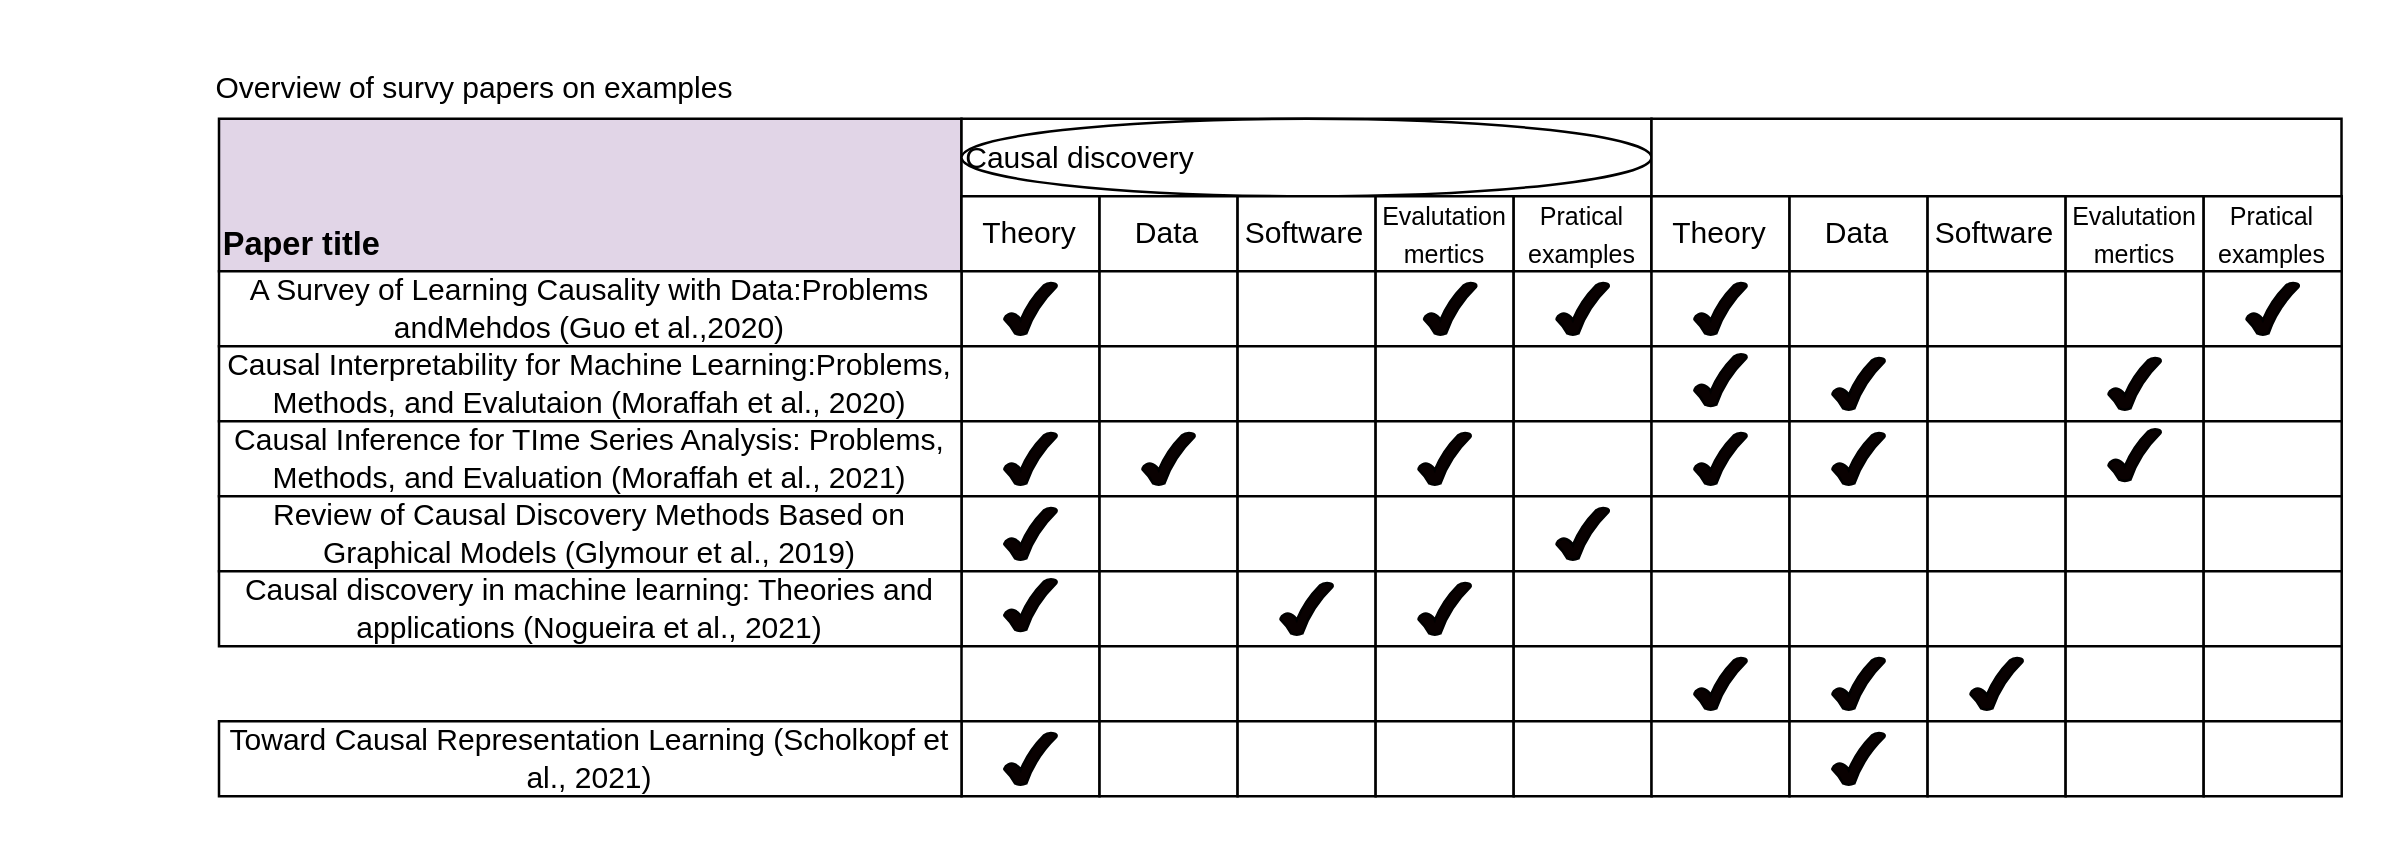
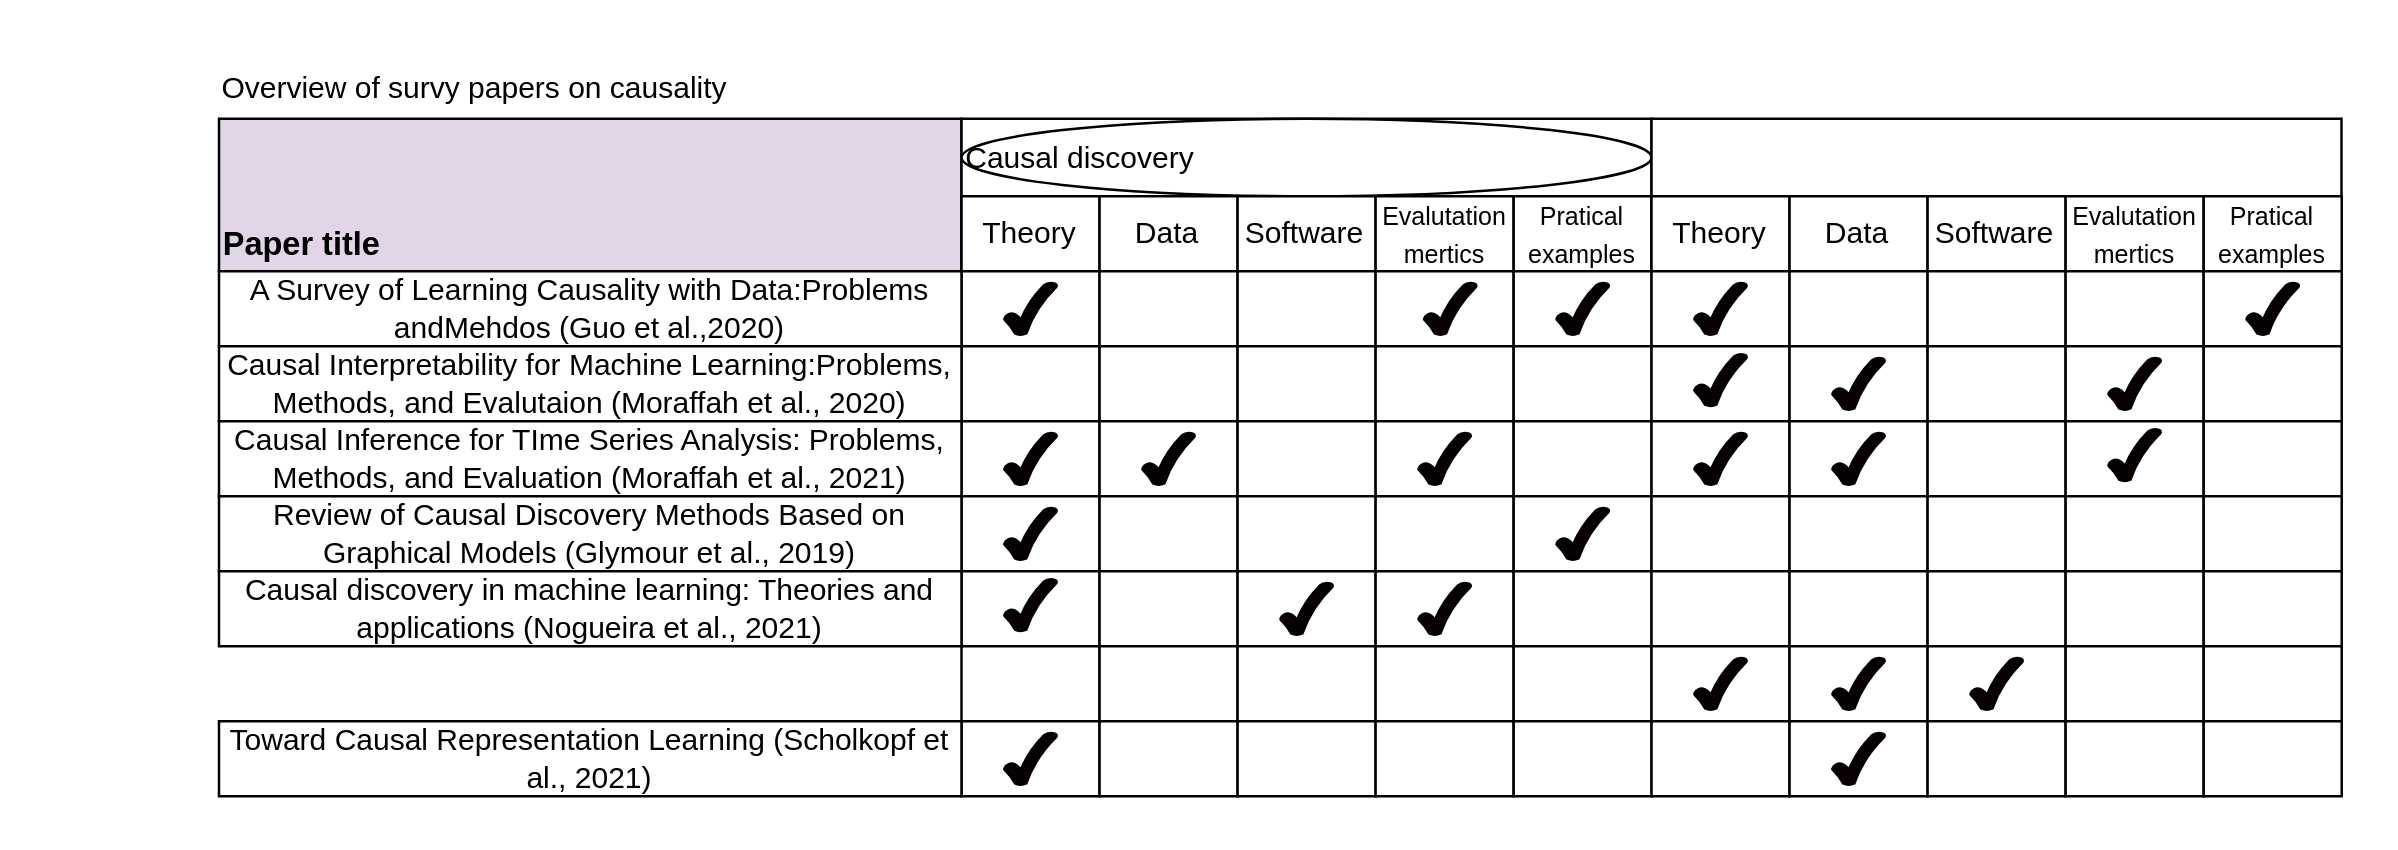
node "Overview of survy papers on examples": label "Overview of survy papers on examples" -> "Overview of survy papers on causality"
